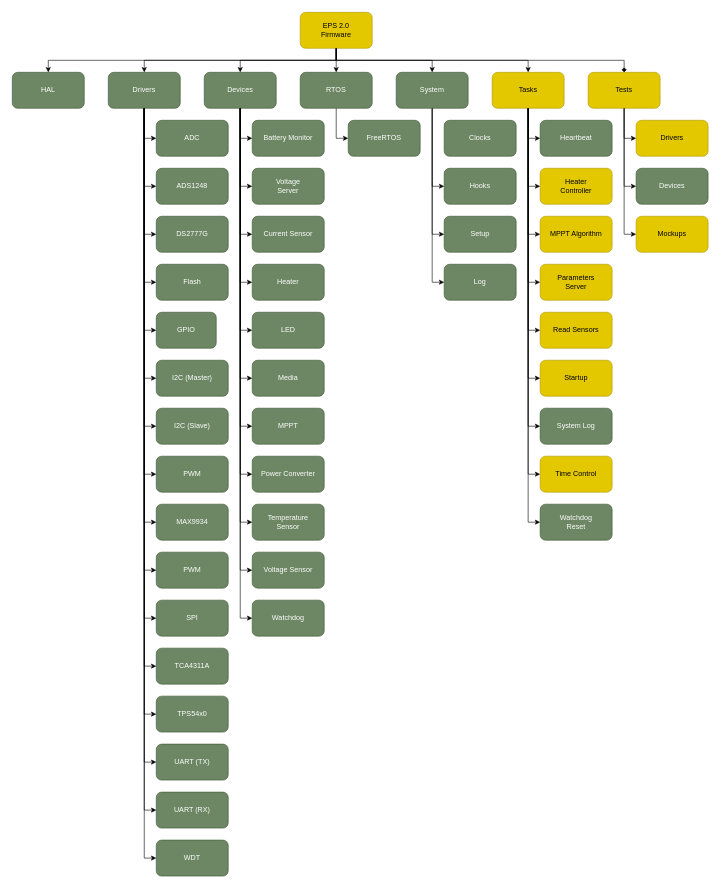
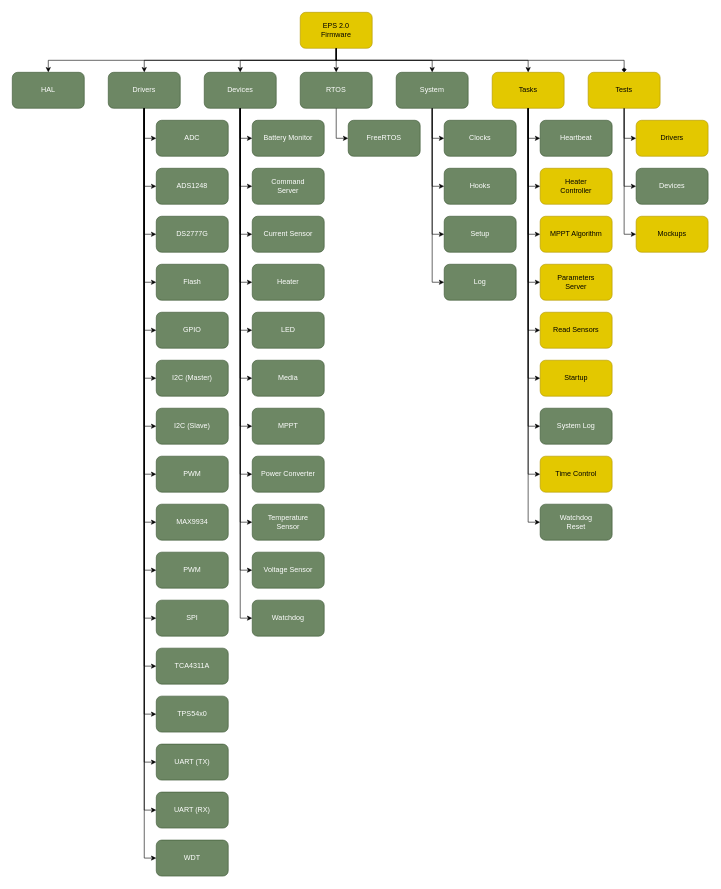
edge "System" -> "Clocks": added
node "Voltage Server": label "Voltage Server" -> "Command Server"
node "GPIO": size 60x36 -> 72x36
